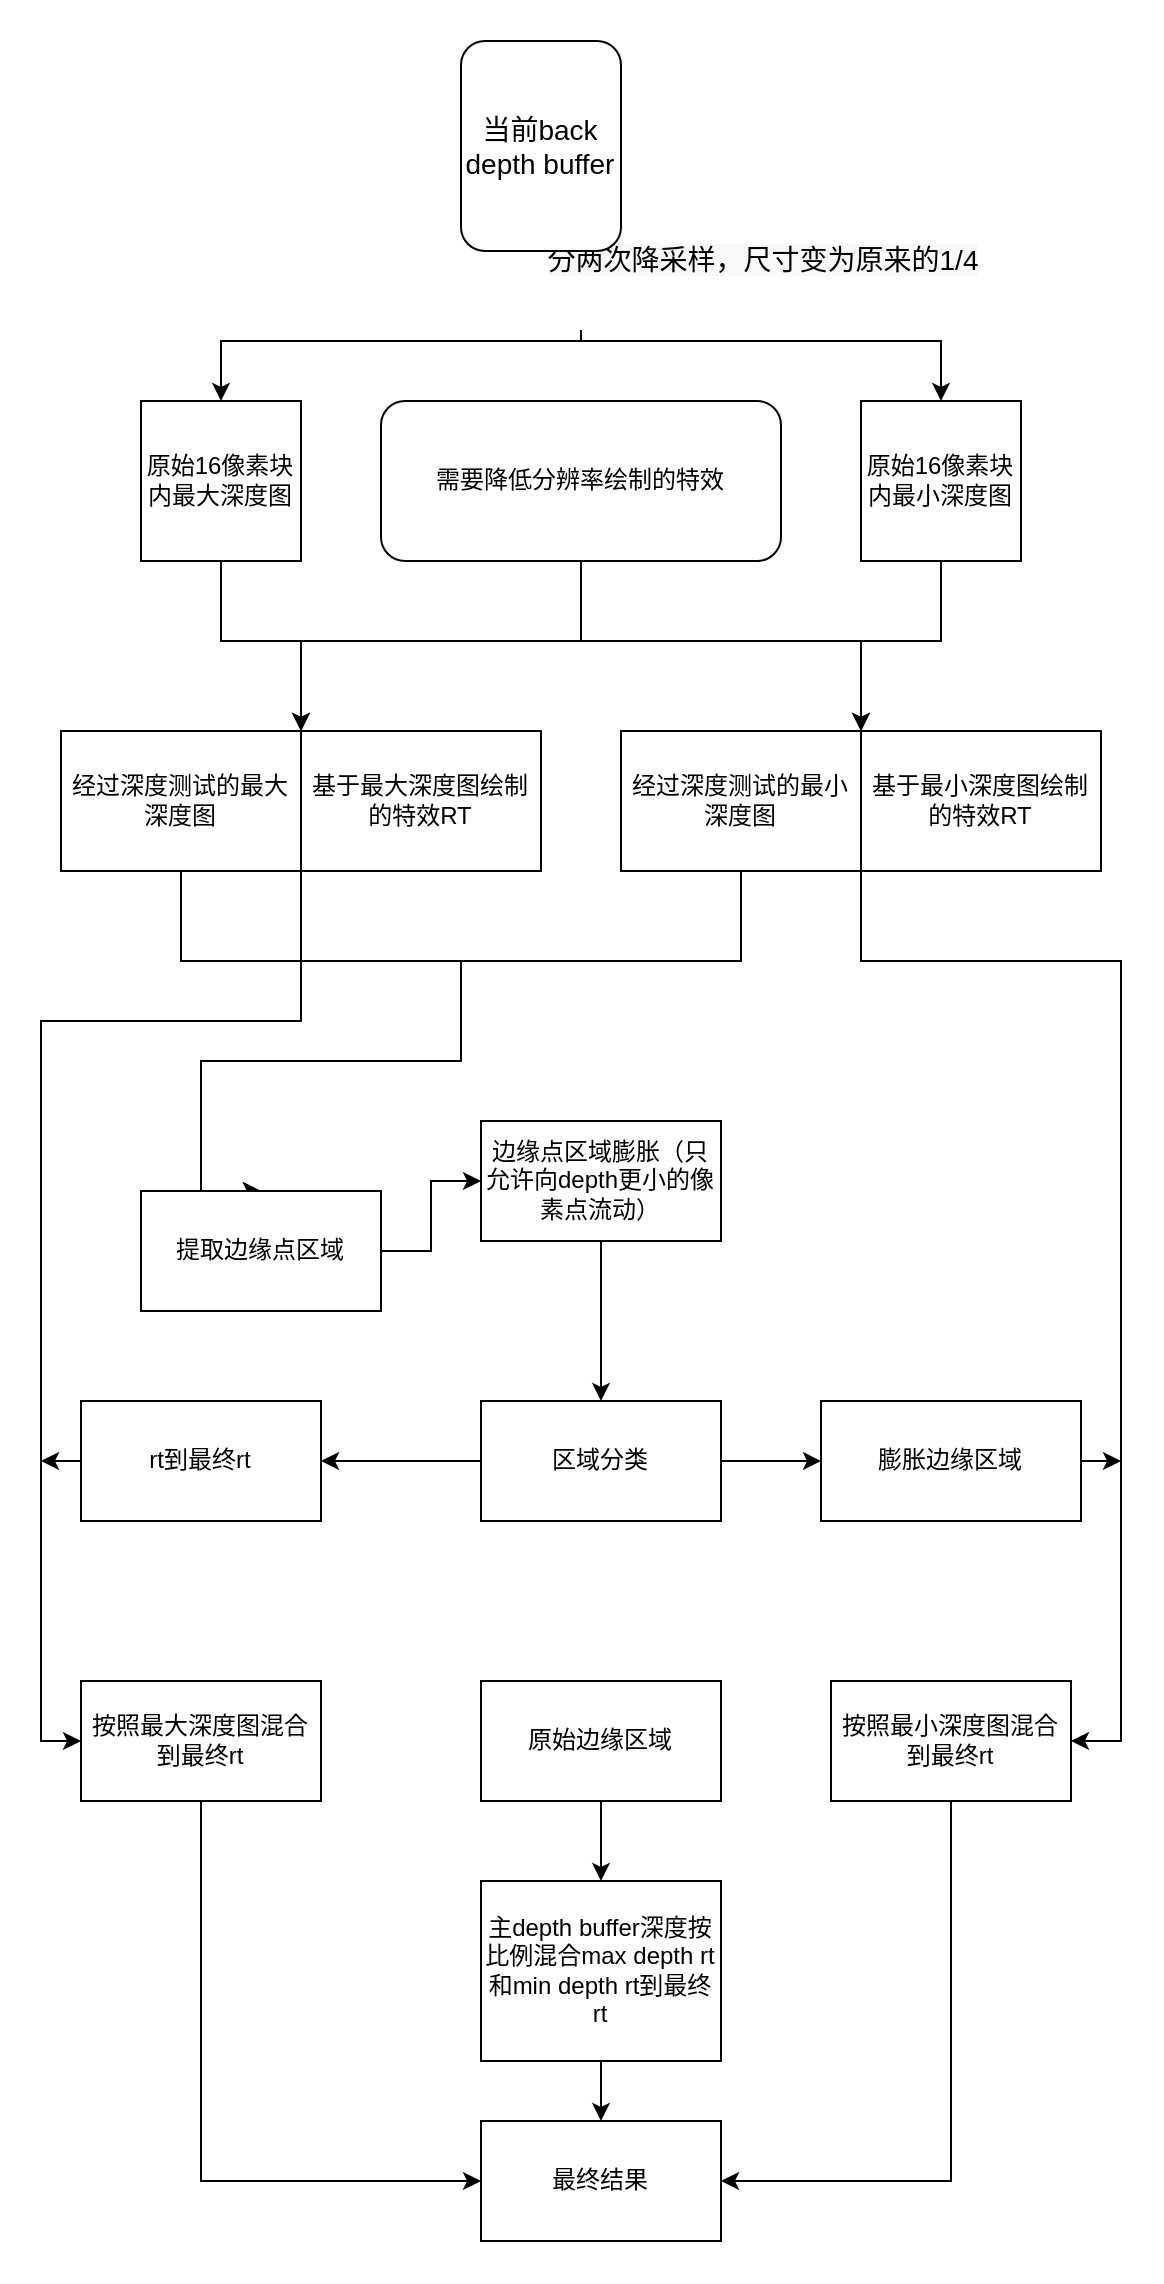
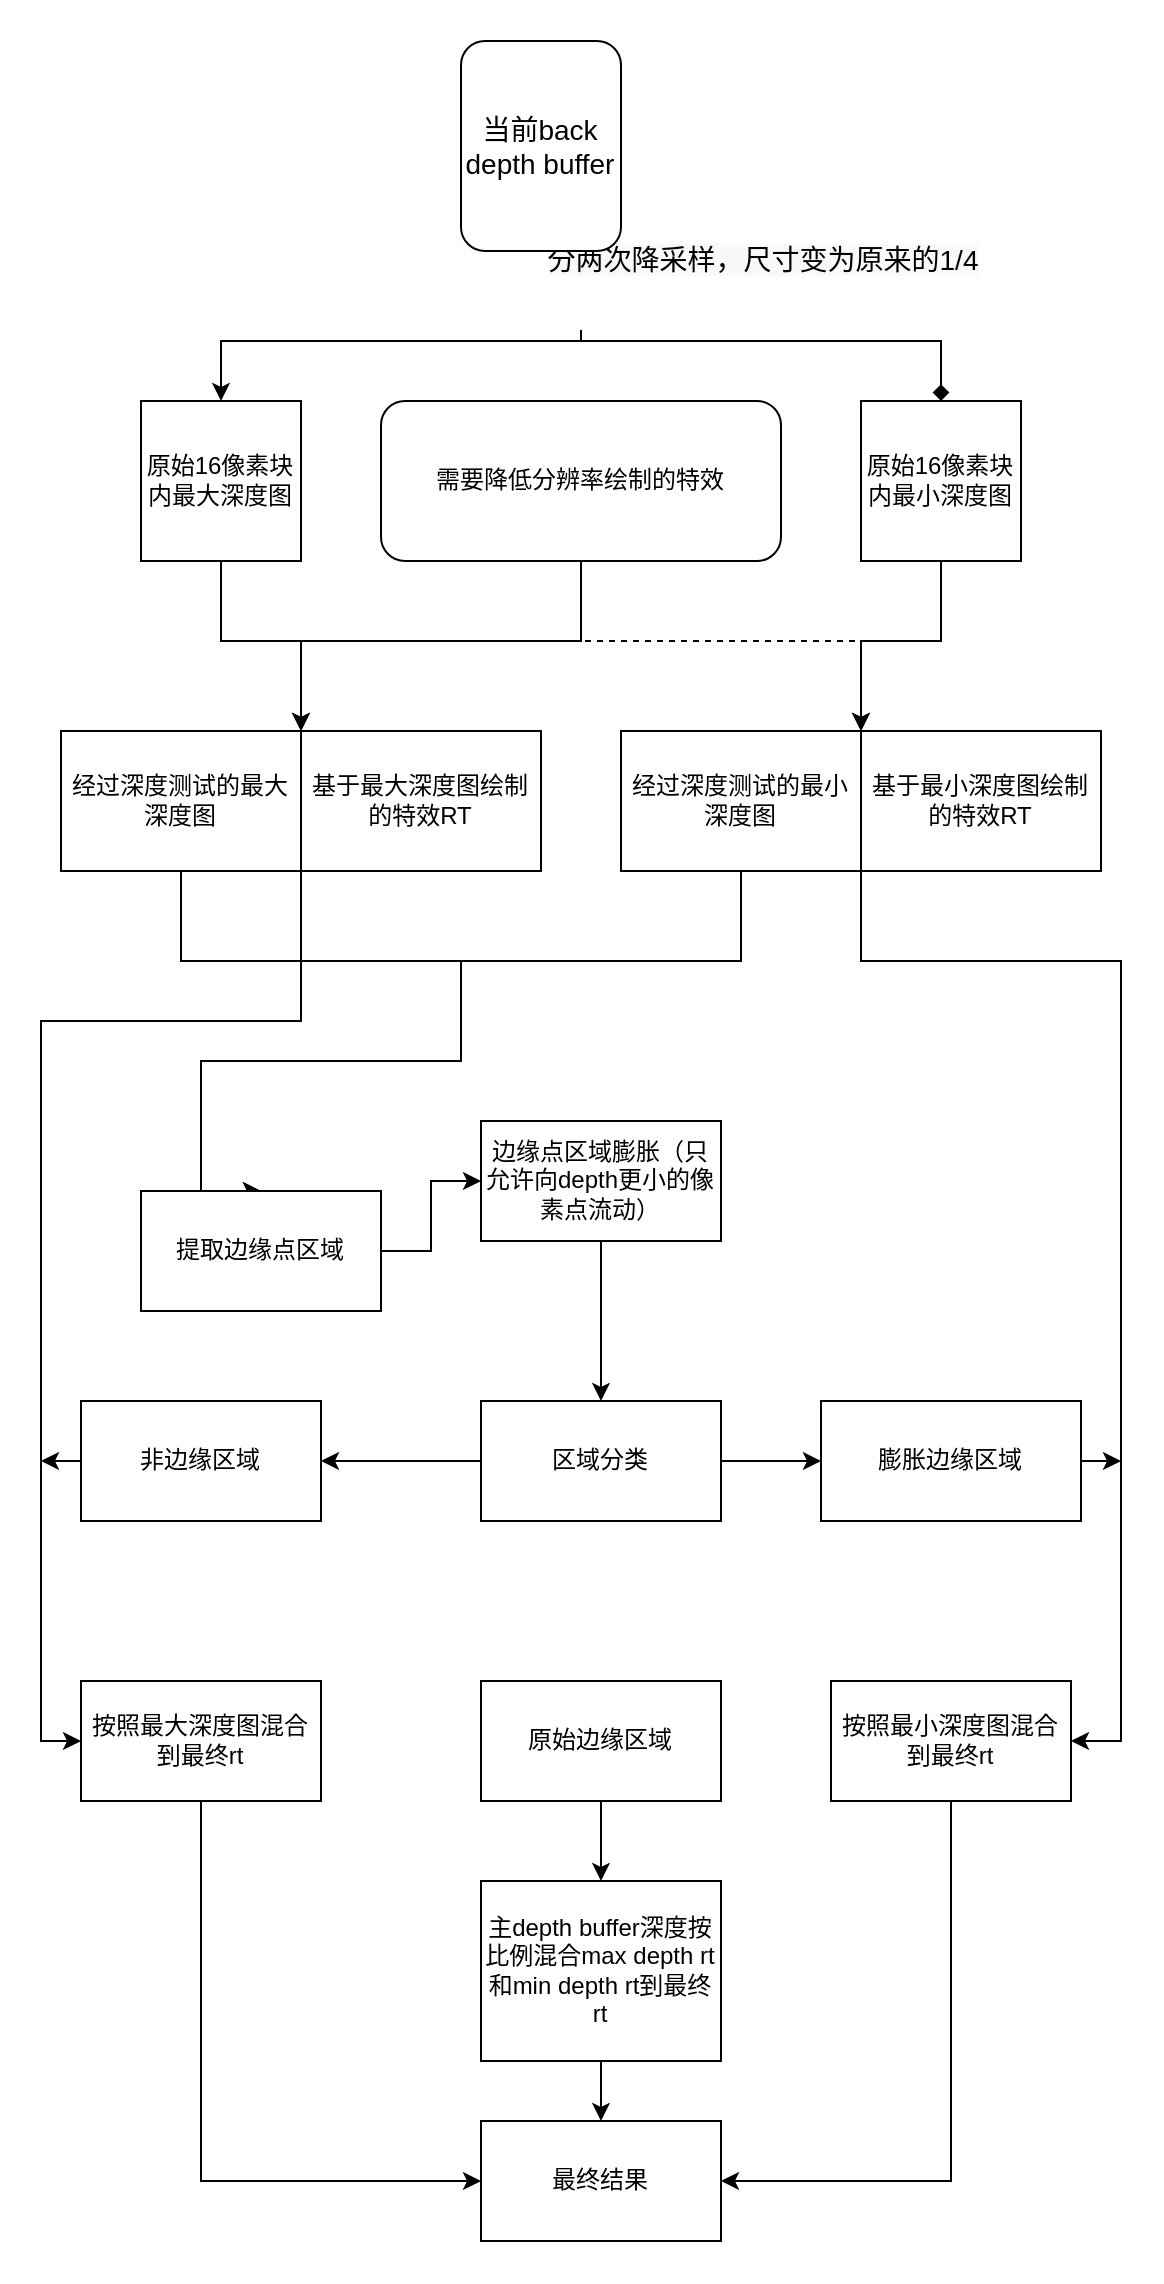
edge "当前back depth buffer" -> "原始16像素块内最小深度图": arrowhead classic -> diamond
edge "需要降低分辨率绘制的特效" -> "经过深度测试的最小深度图": style solid -> dashed
node "rt到最终rt": label "rt到最终rt" -> "非边缘区域"
